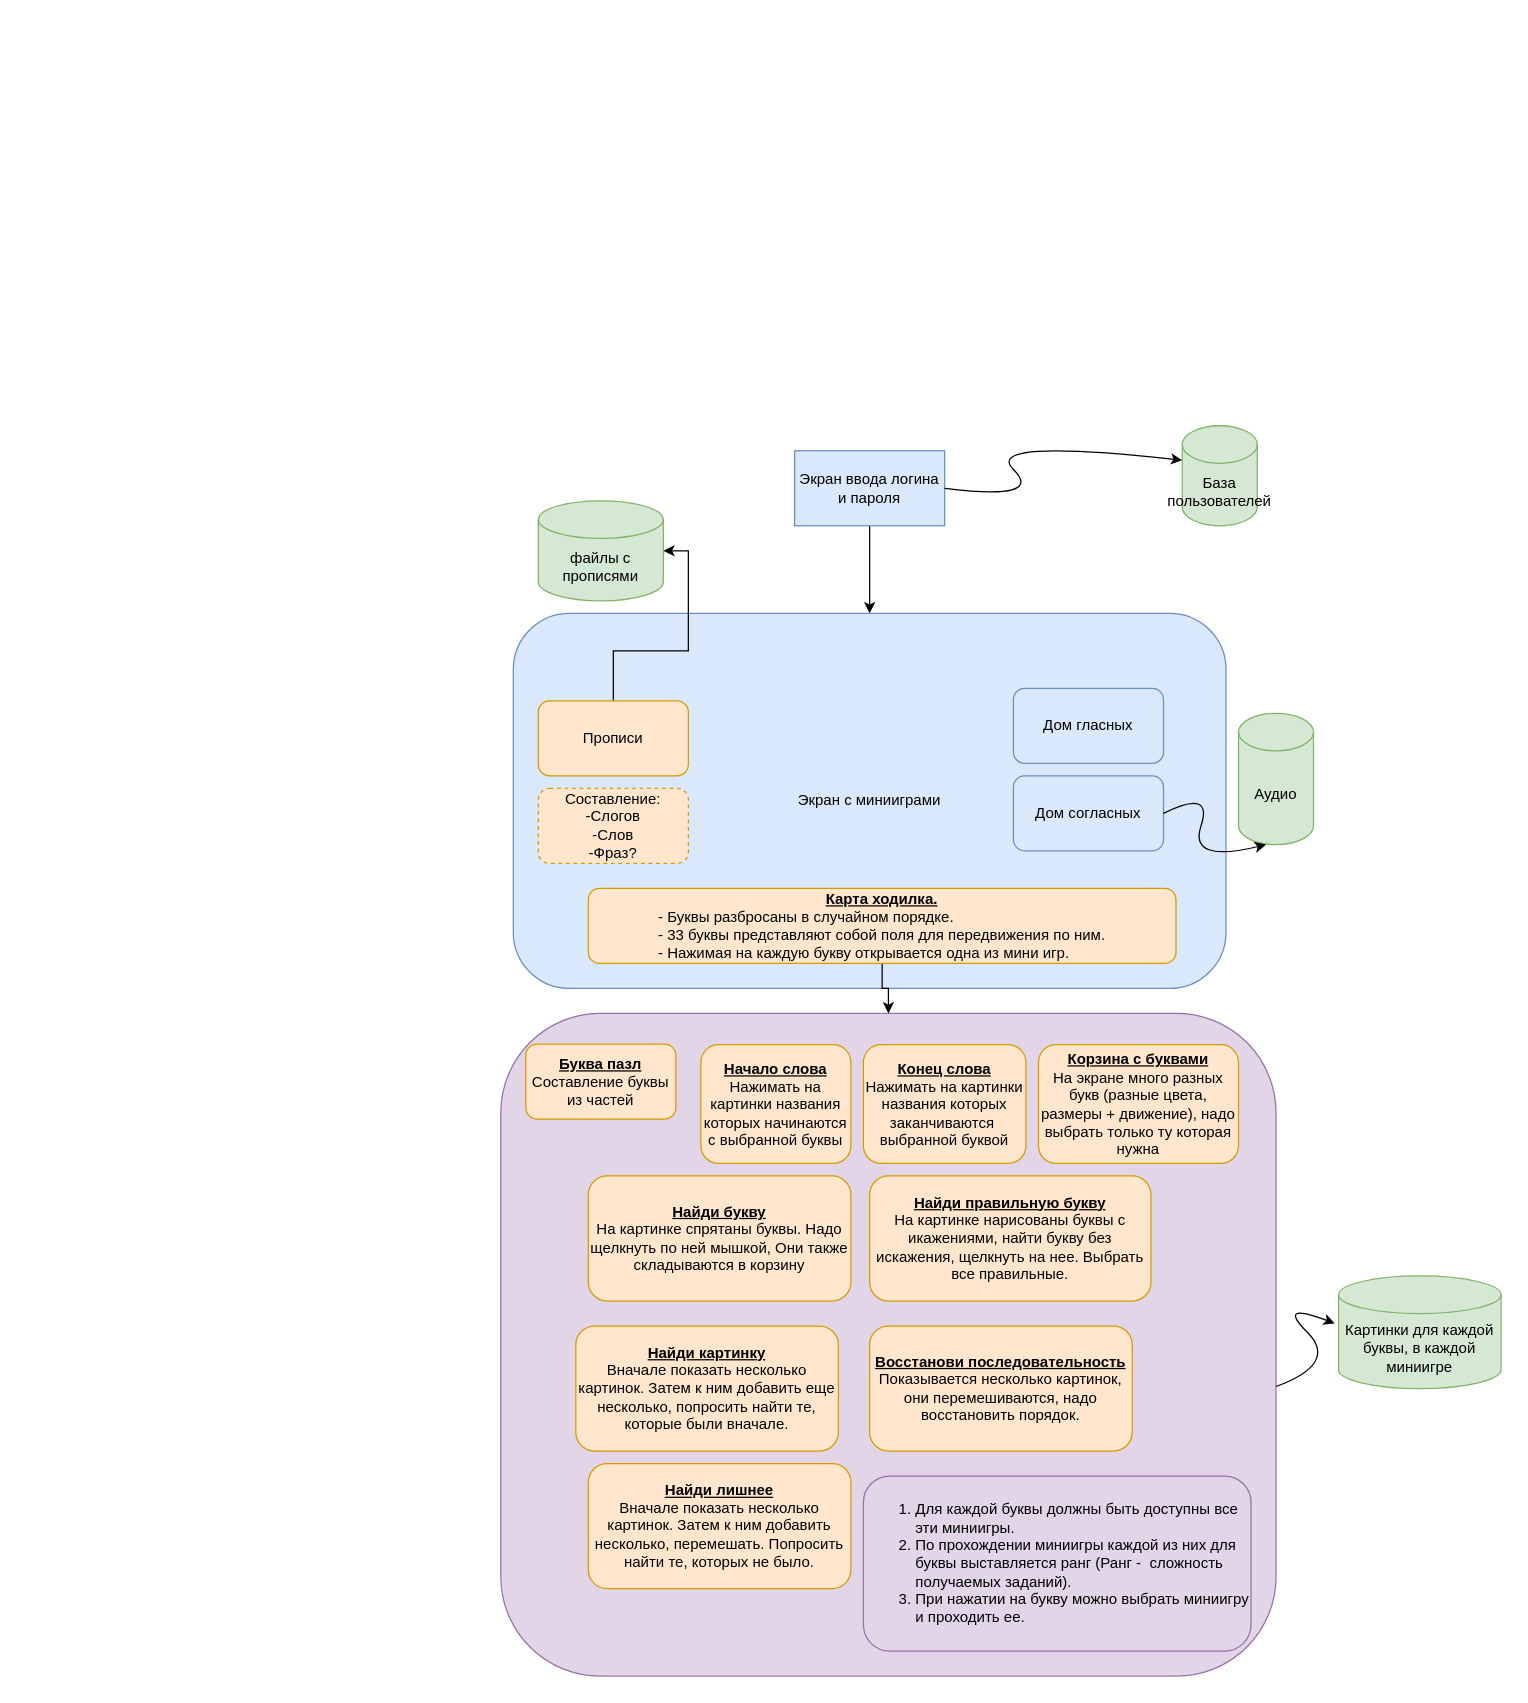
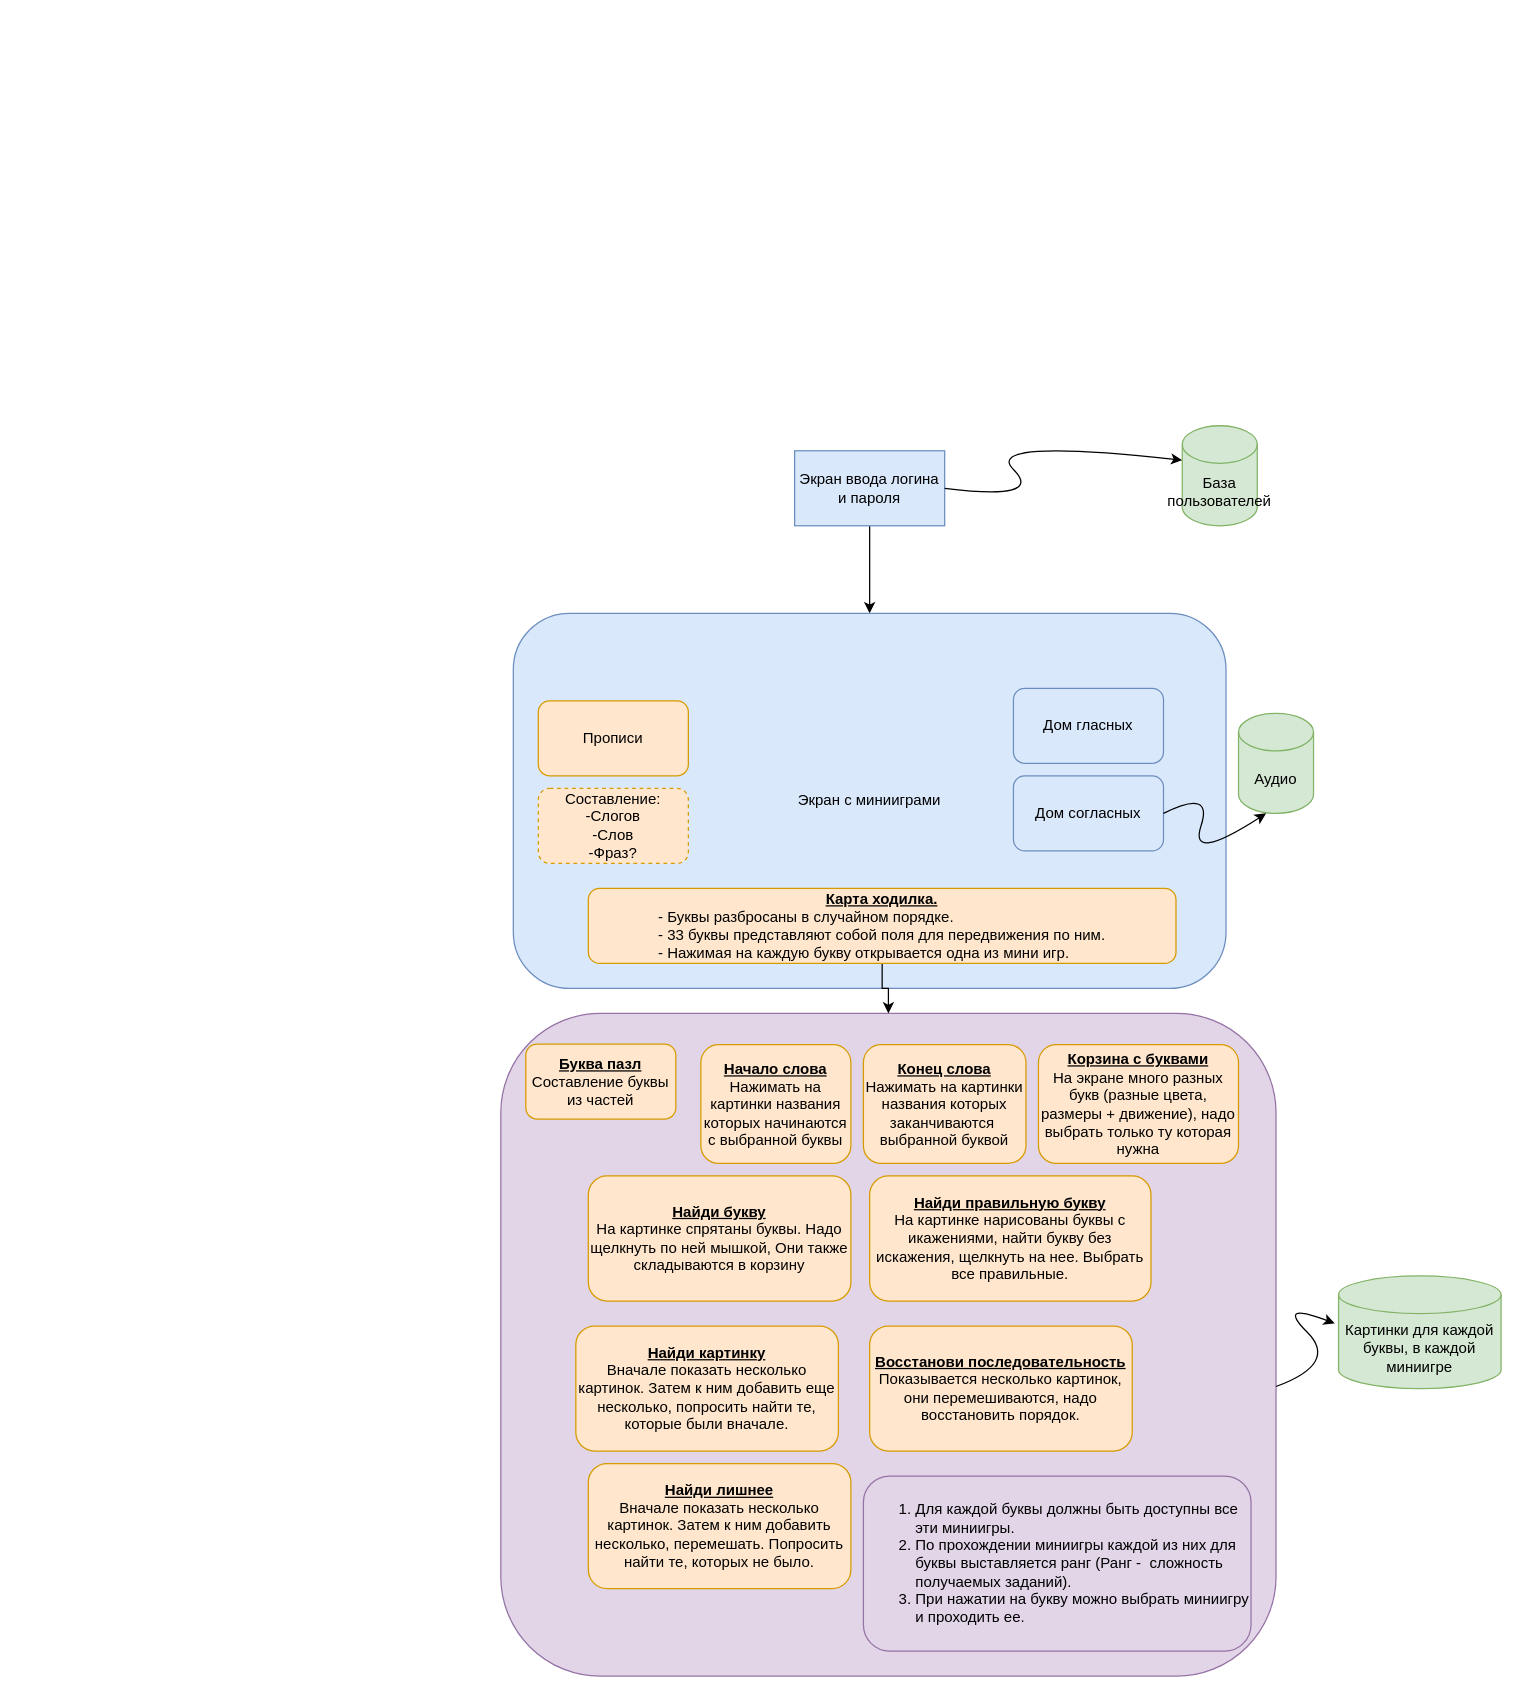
node "файлы с прописями": removed
edge "Прописи" -> "файлы с прописями": removed
node "Аудио": size 75x131 -> 75x100
